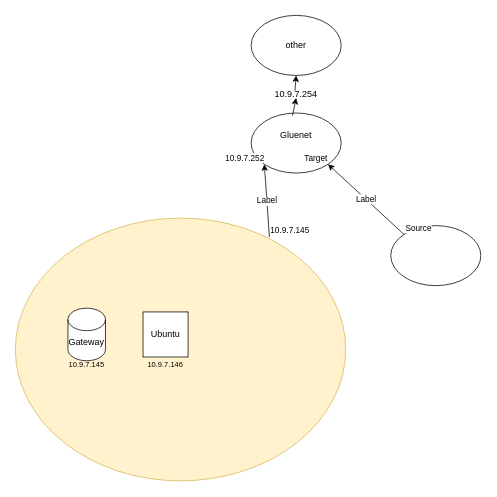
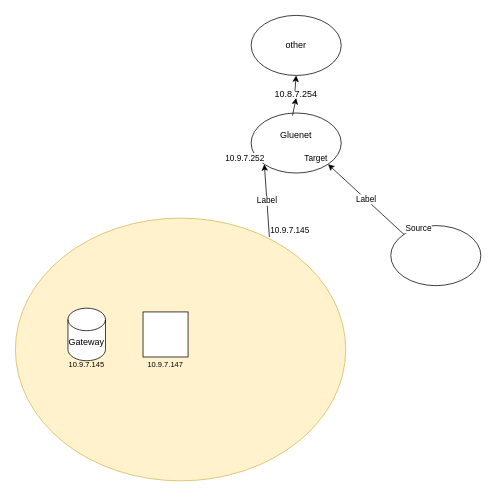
node "10.9.7.254": label "10.9.7.254" -> "10.8.7.254"
node "Ubuntu": removed
node "10.9.7.146": label "10.9.7.146" -> "10.9.7.147"
